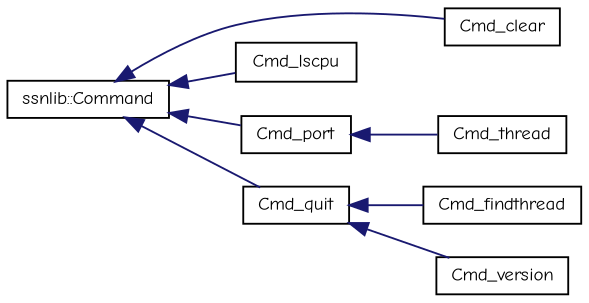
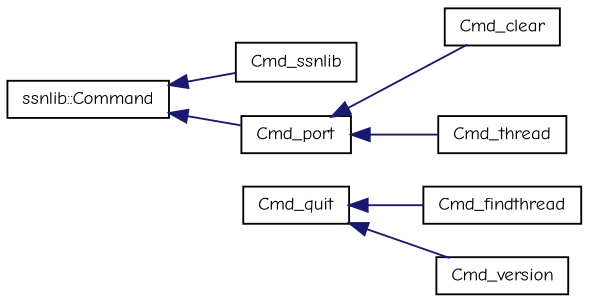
edge "Cmd_clear" -> "ssnlib::Command": now "Cmd_clear" -> "Cmd_port"
node "Cmd_lscpu": label "Cmd_lscpu" -> "Cmd_ssnlib"
edge "Cmd_quit" -> "ssnlib::Command": removed
